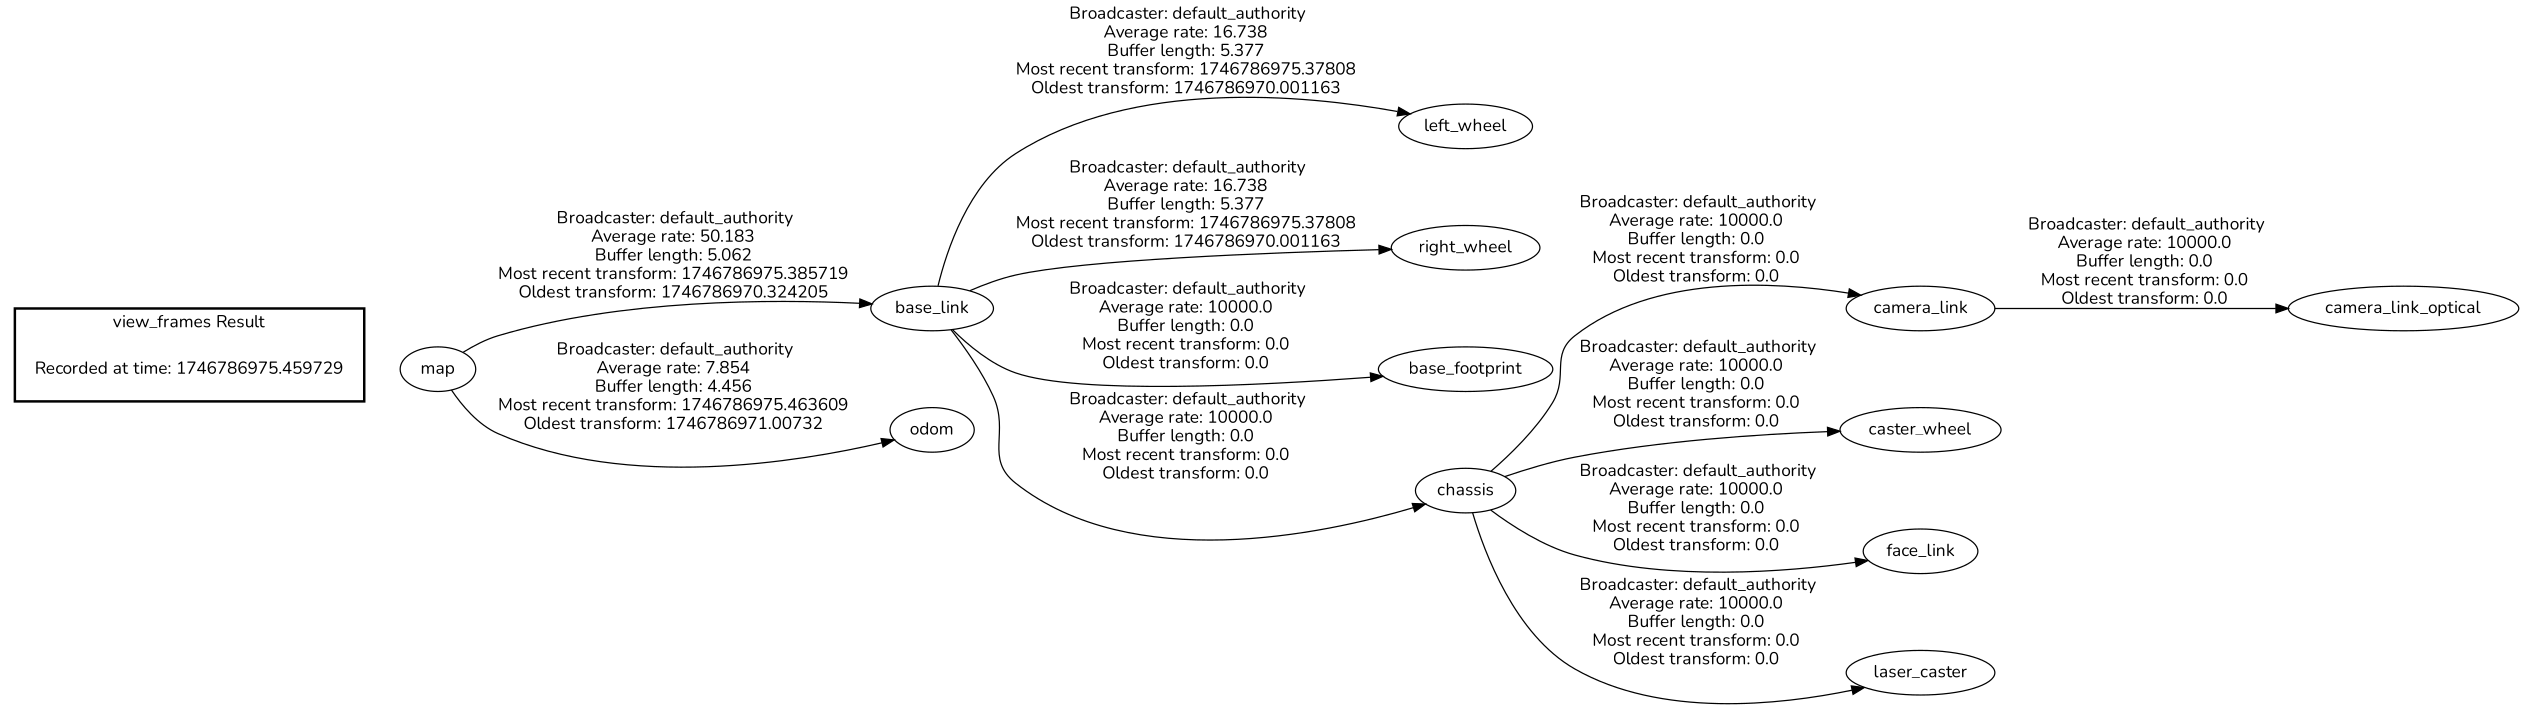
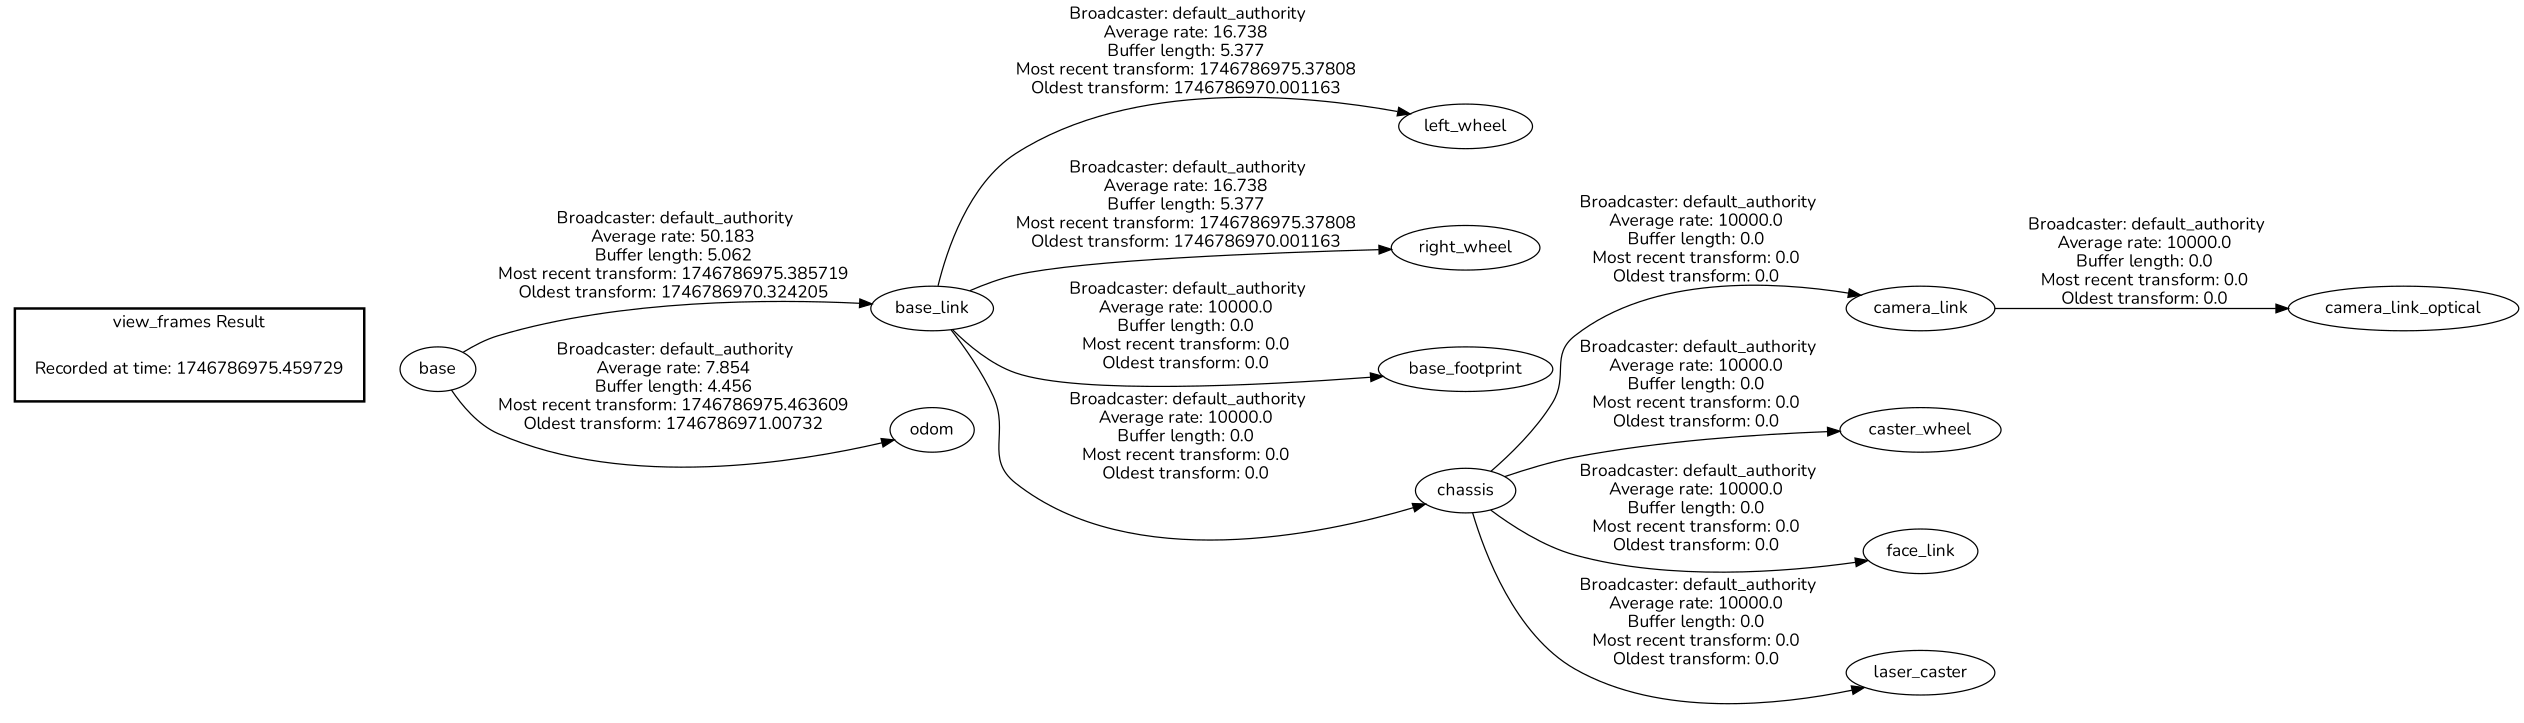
node "map": label "map" -> "base"
